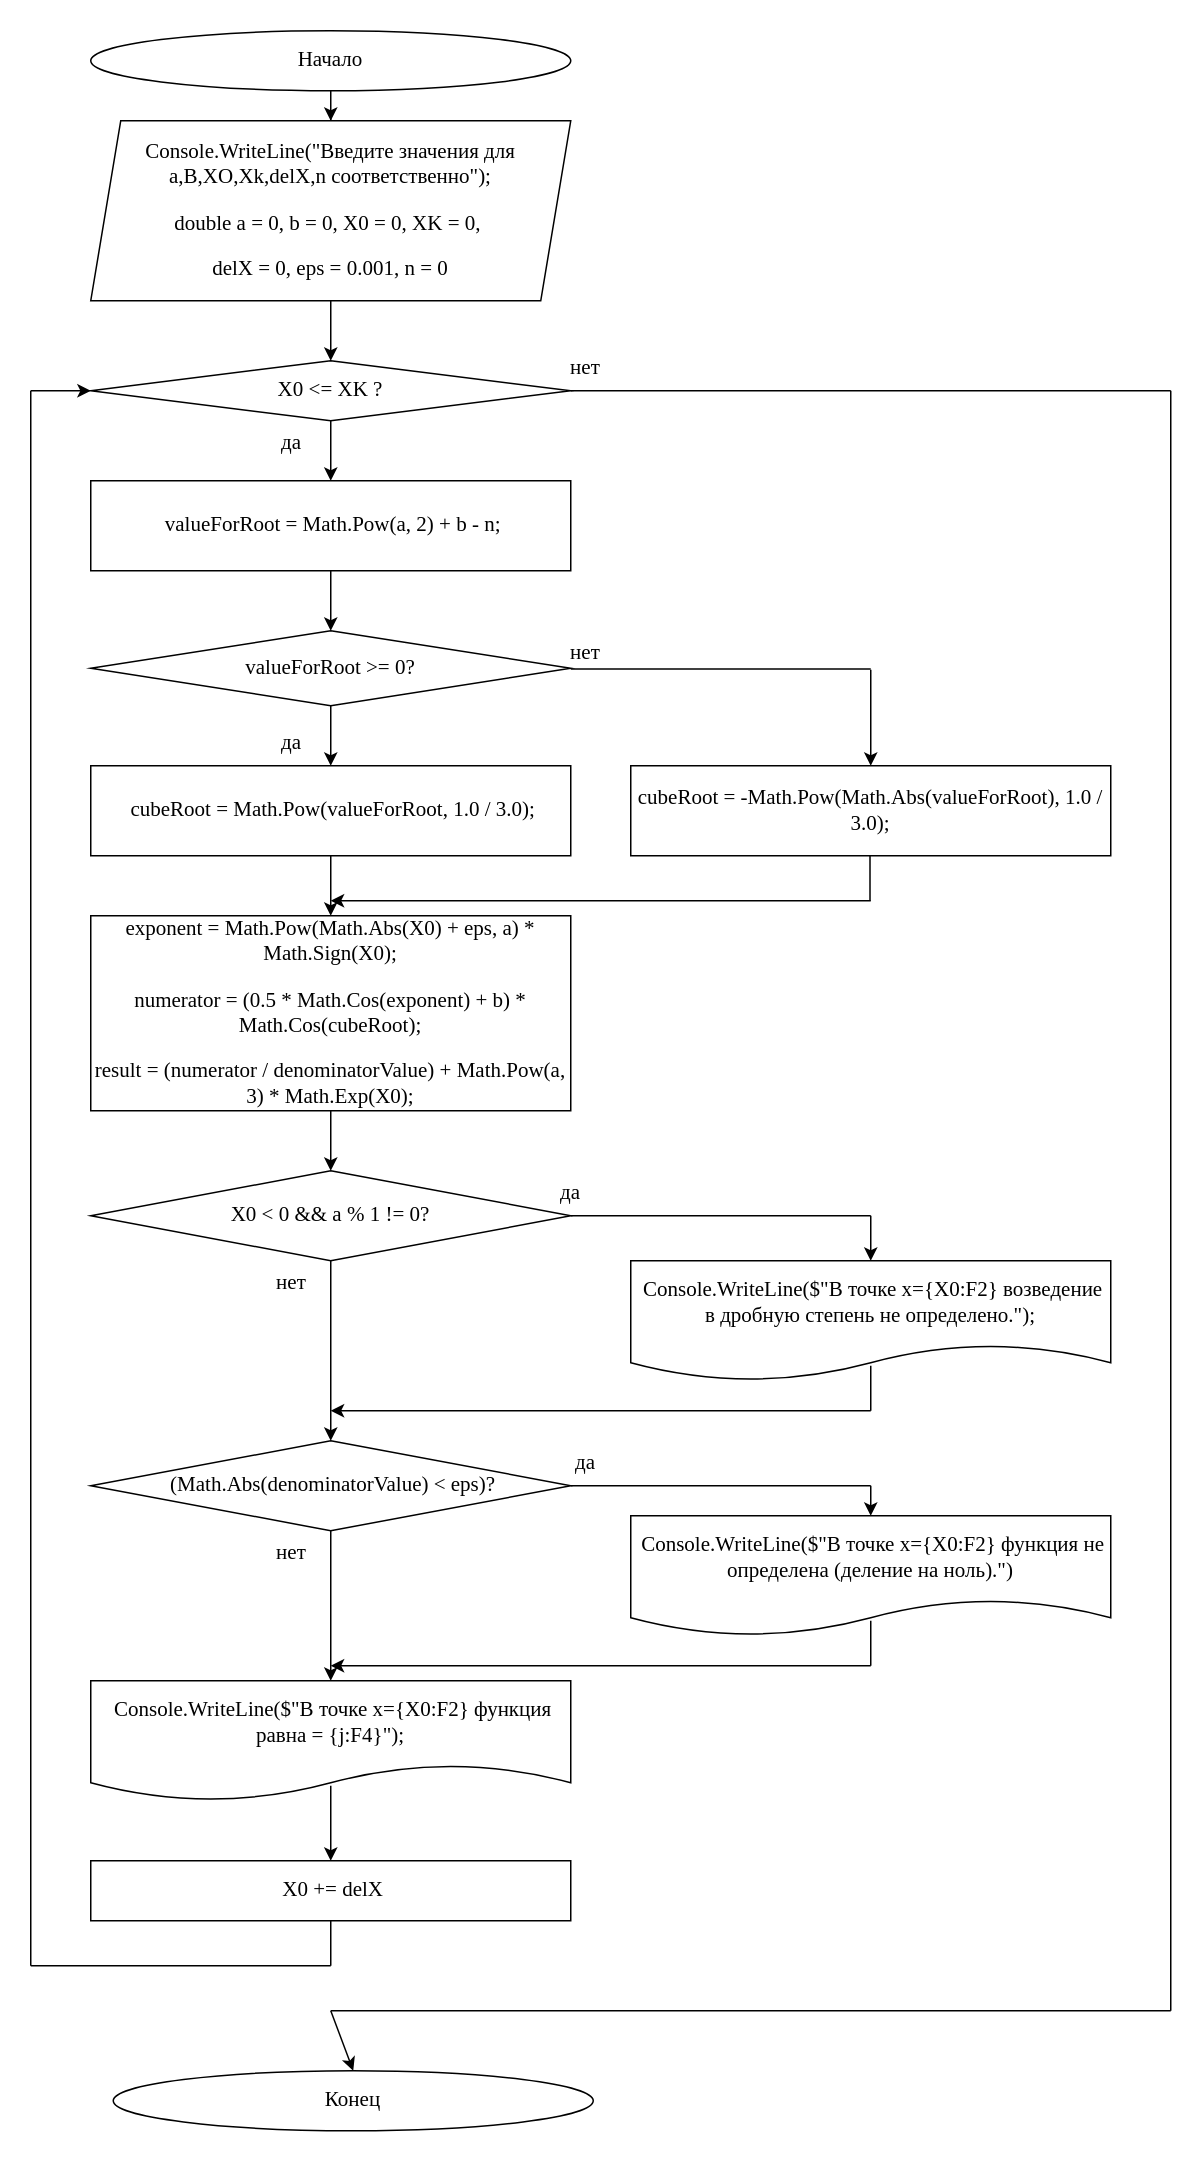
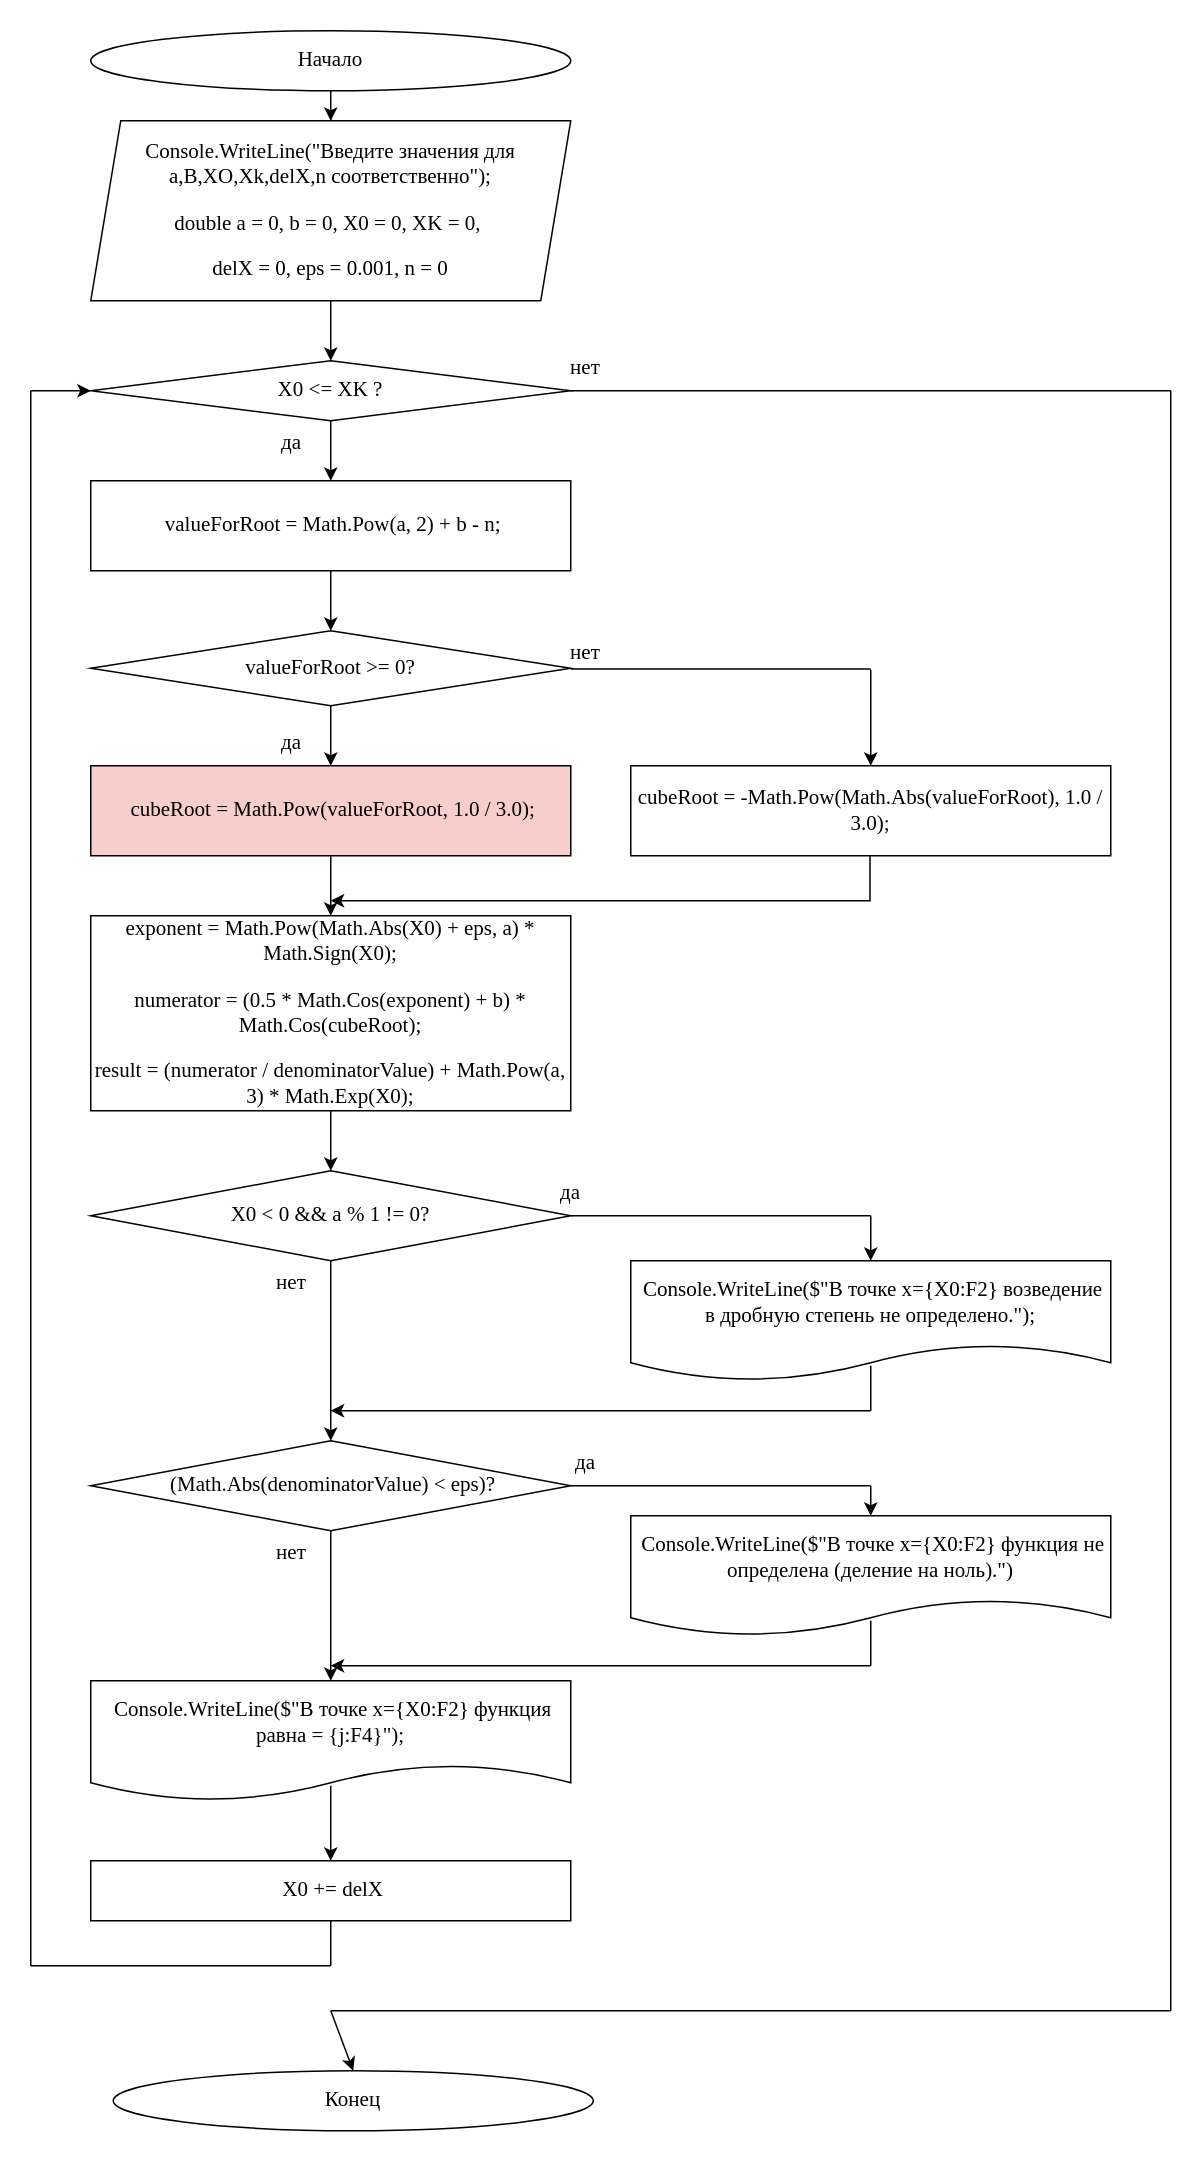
node "cubeRoot = Math.Pow(valueForRoot, 1.0 / 3.0);": fillcolor #ffffff -> #f8cecc
